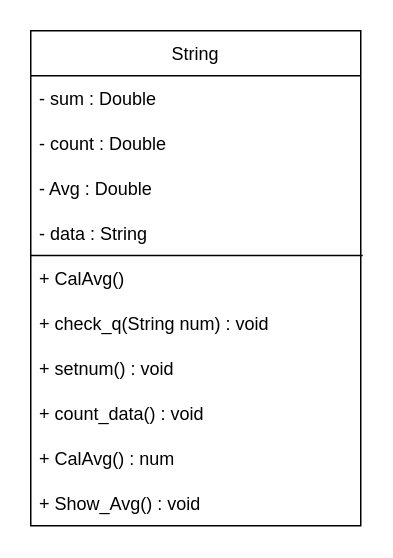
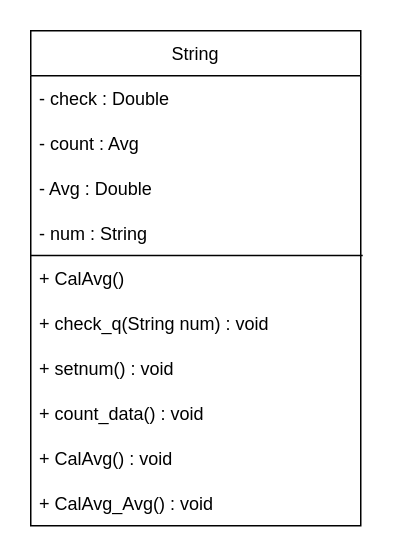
node "- sum : Double": label "- sum : Double" -> "- check : Double"
node "- count : Double": label "- count : Double" -> "- count : Avg"
node "- data : String": label "- data : String" -> "- num : String"
node "+ CalAvg() : num": label "+ CalAvg() : num" -> "+ CalAvg() : void"
node "+ Show_Avg() : void": label "+ Show_Avg() : void" -> "+ CalAvg_Avg() : void"
